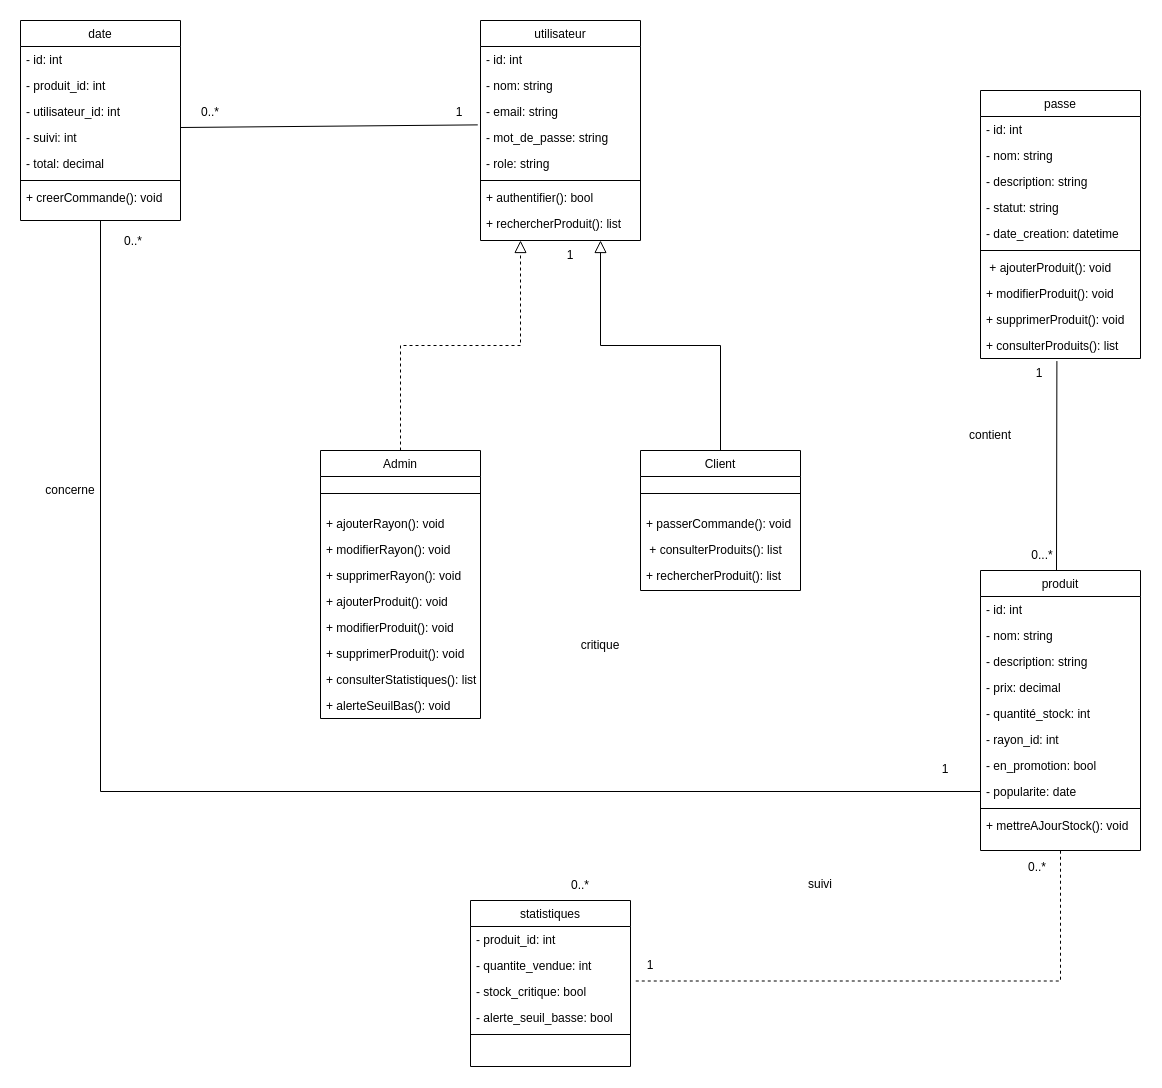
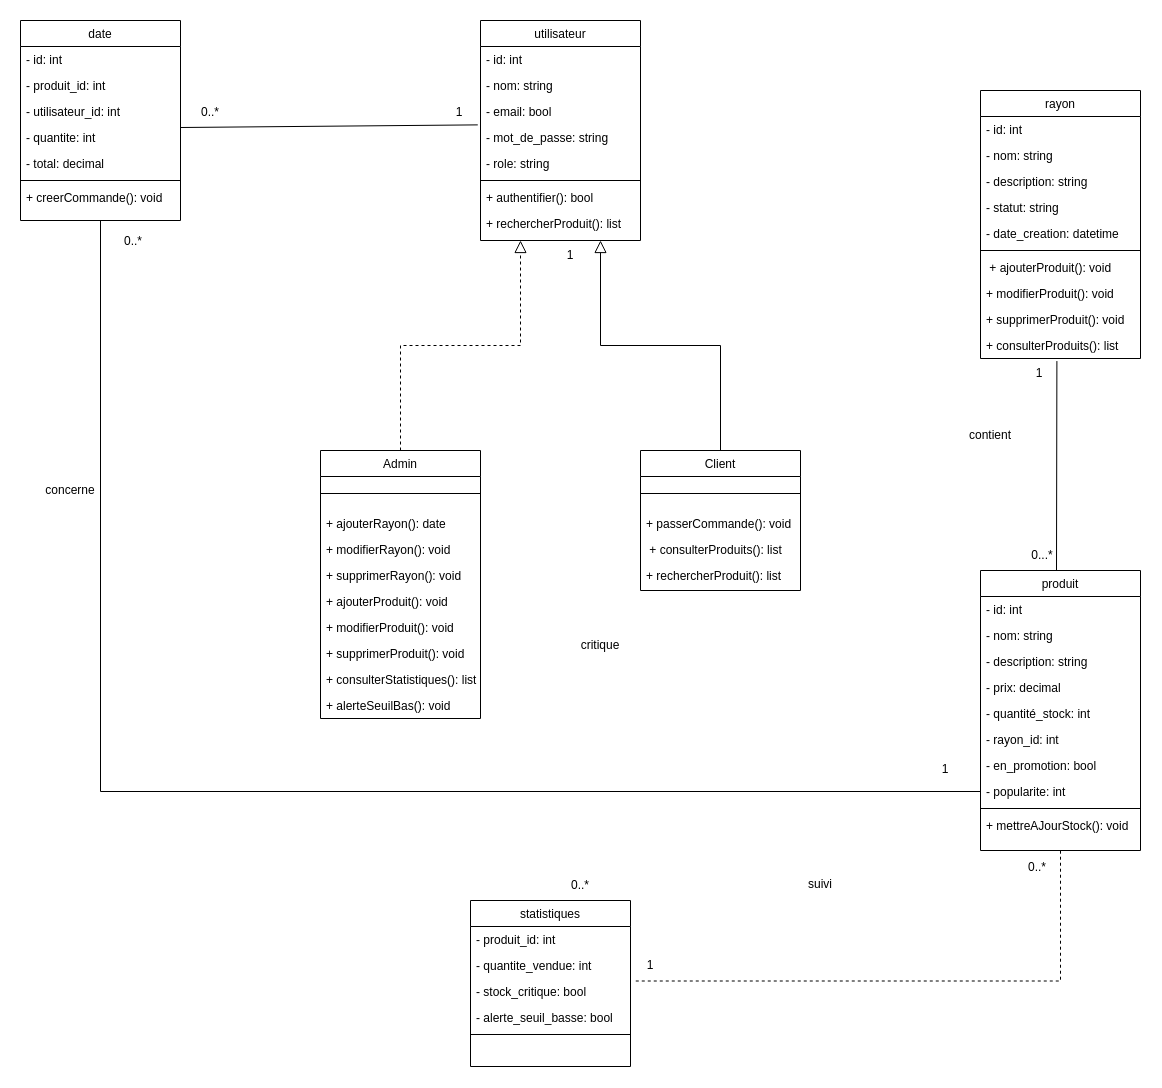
node "passe": label "passe" -> "rayon"
node "- email: string": label "- email: string" -> "- email: bool"
node "- suivi: int": label "- suivi: int" -> "- quantite: int"
node "+ ajouterRayon(): void": label "+ ajouterRayon(): void" -> "+ ajouterRayon(): date"
node "- popularite: date": label "- popularite: date" -> "- popularite: int"
